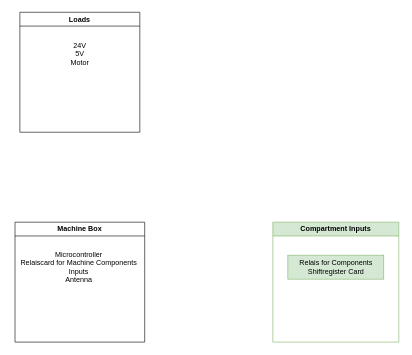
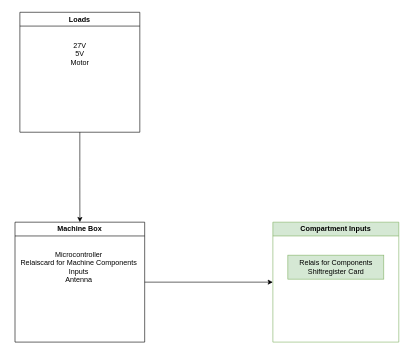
node "24V 5V Motor": label "24V 5V Motor" -> "27V 5V Motor"
edge "Loads" -> "Machine Box": added
edge "Machine Box" -> "Compartment Inputs": added
